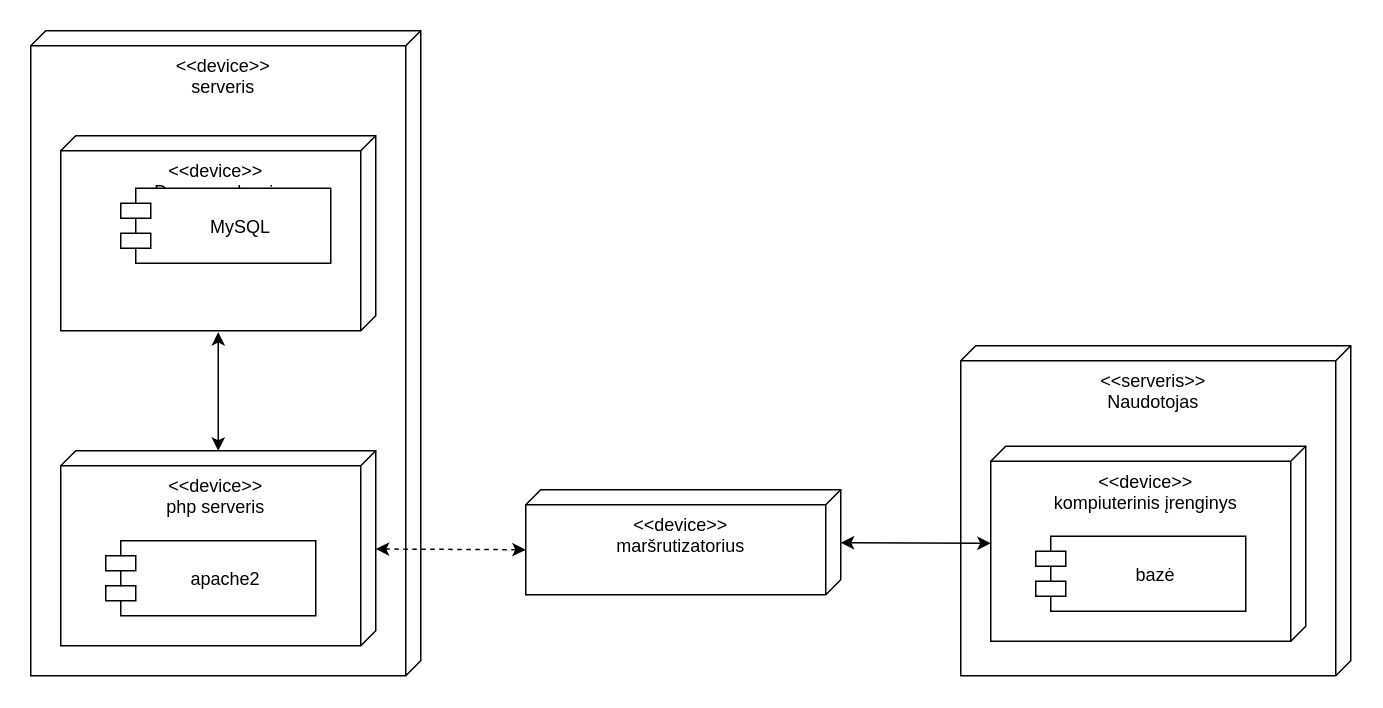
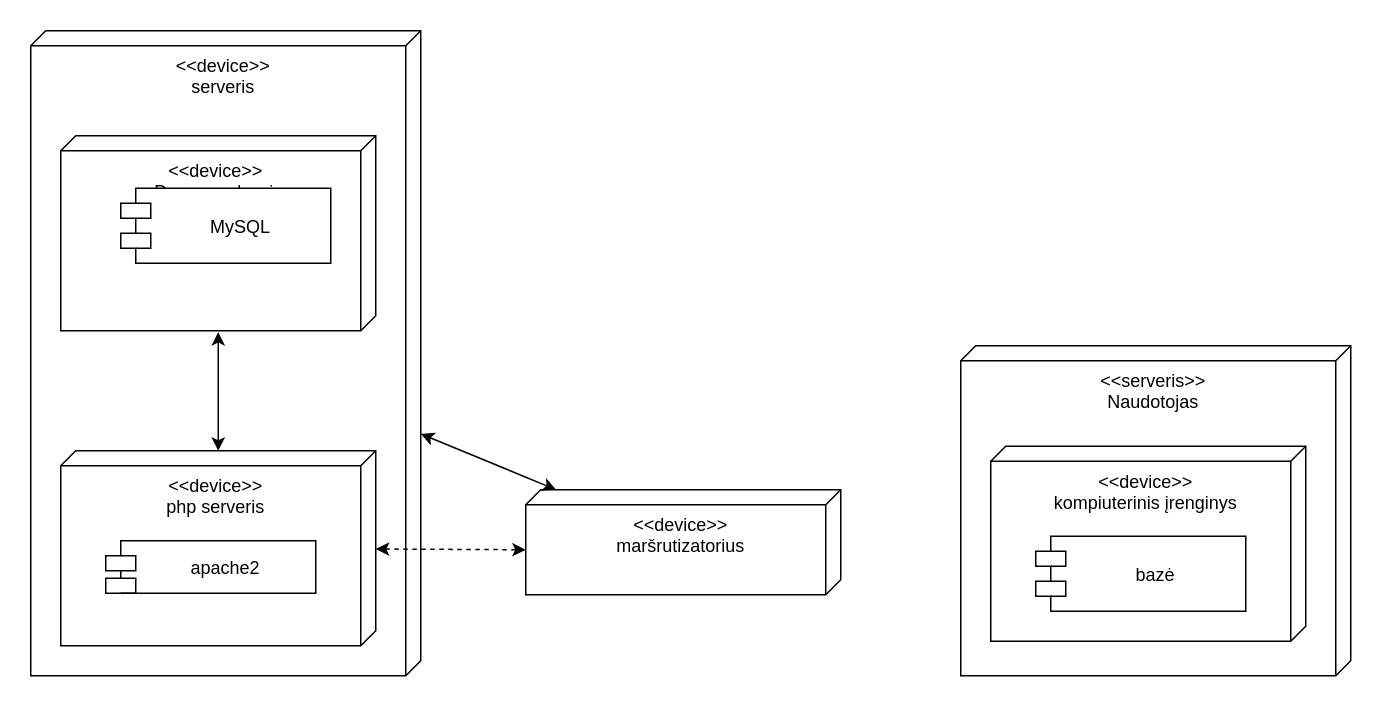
edge "<<device>> maršrutizatorius" -- "<<device>> kompiuterinis įrenginys": now "<<device>> maršrutizatorius" -- "<<device>> serveris"
node "apache2": size 210x75 -> 210x53
